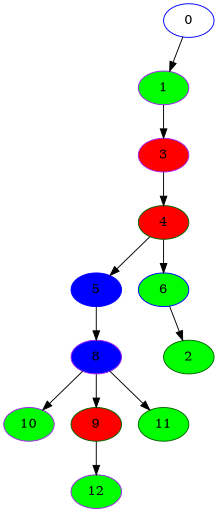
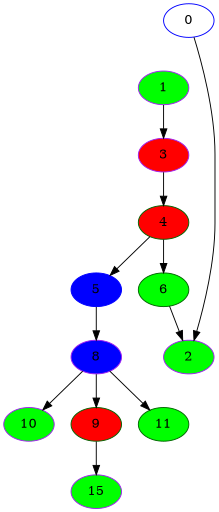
edge "0" -> "1": now "0" -> "2"
node "6": color blue -> darkgreen
node "2": color darkgreen -> purple
node "12": label "12" -> "15"
